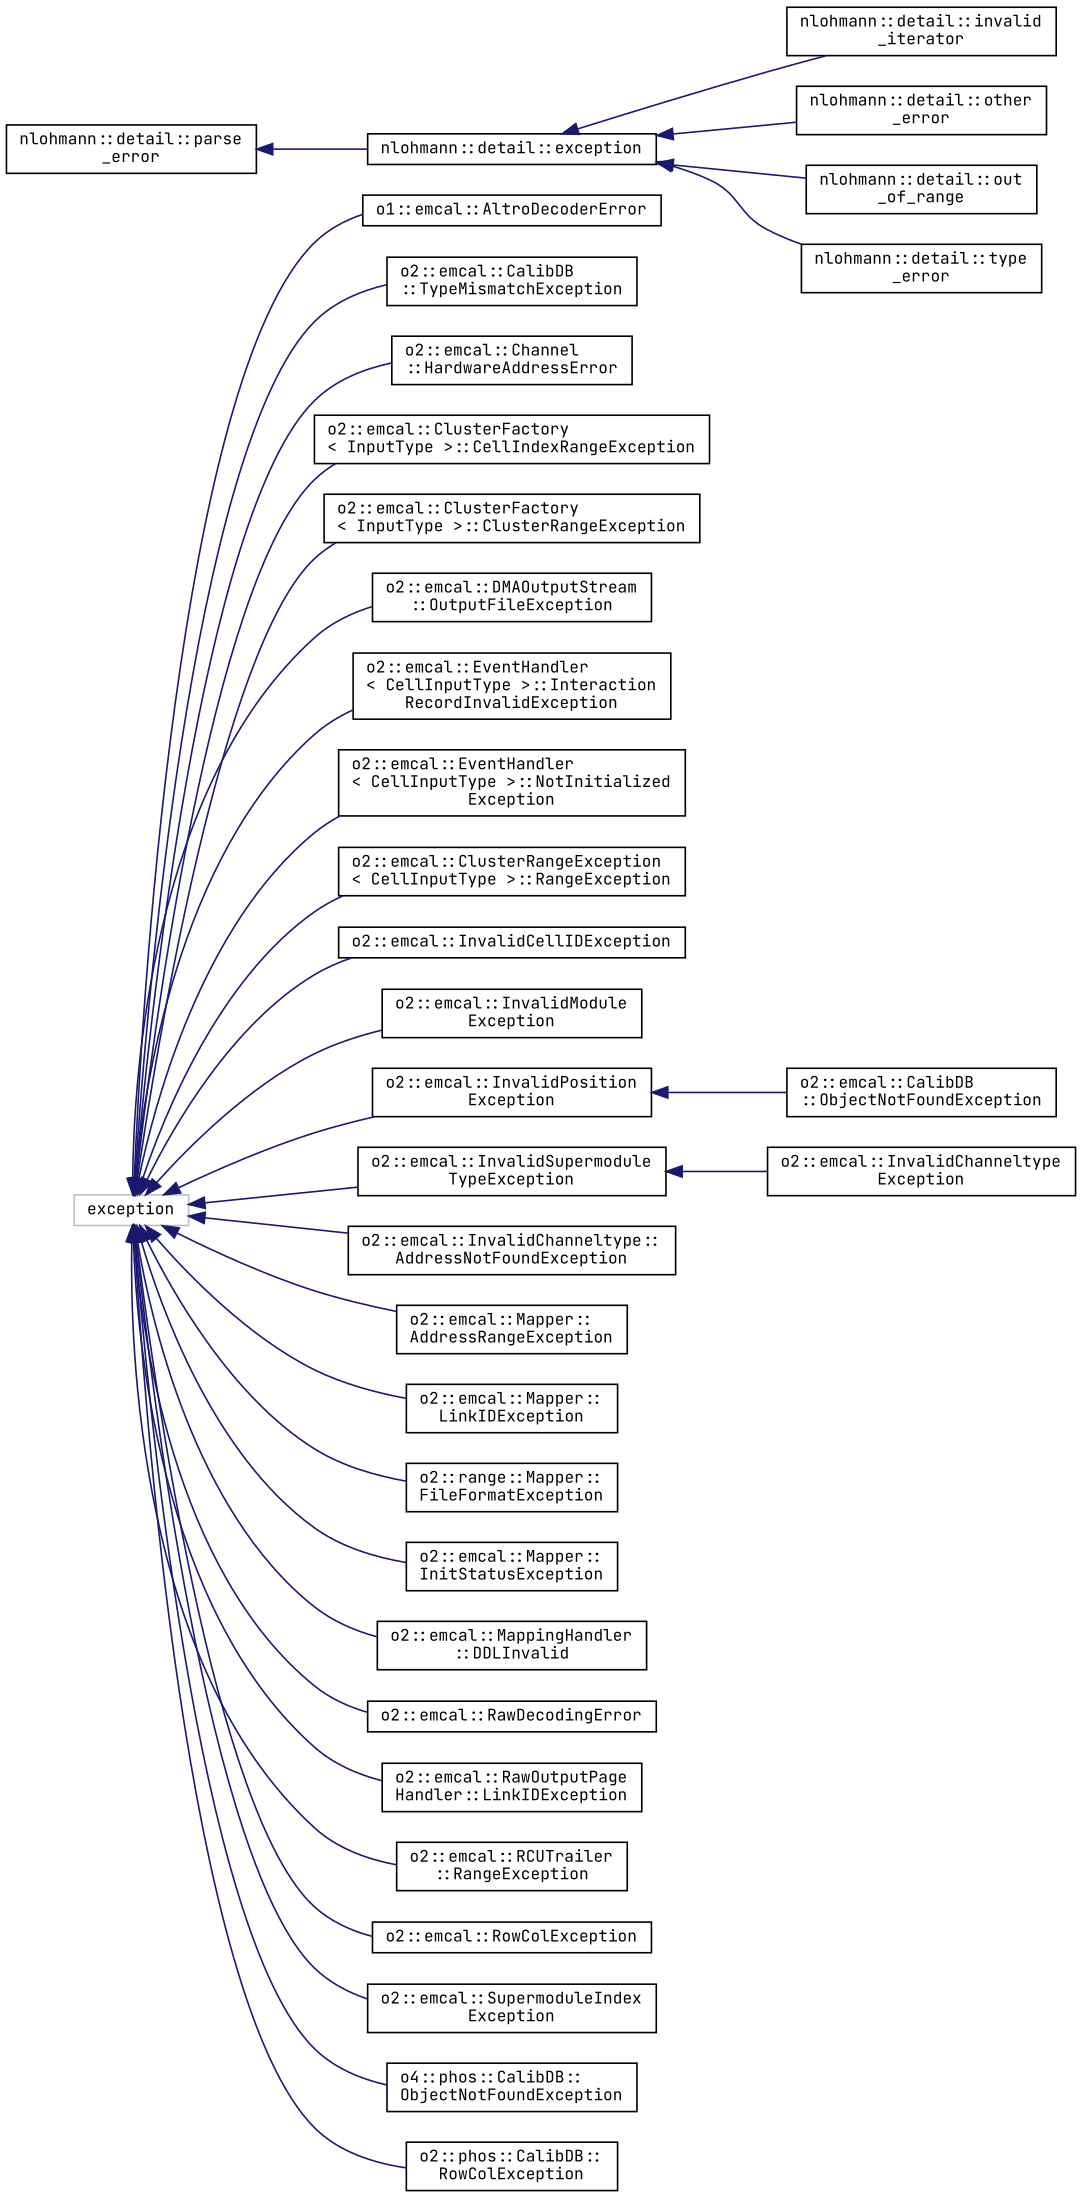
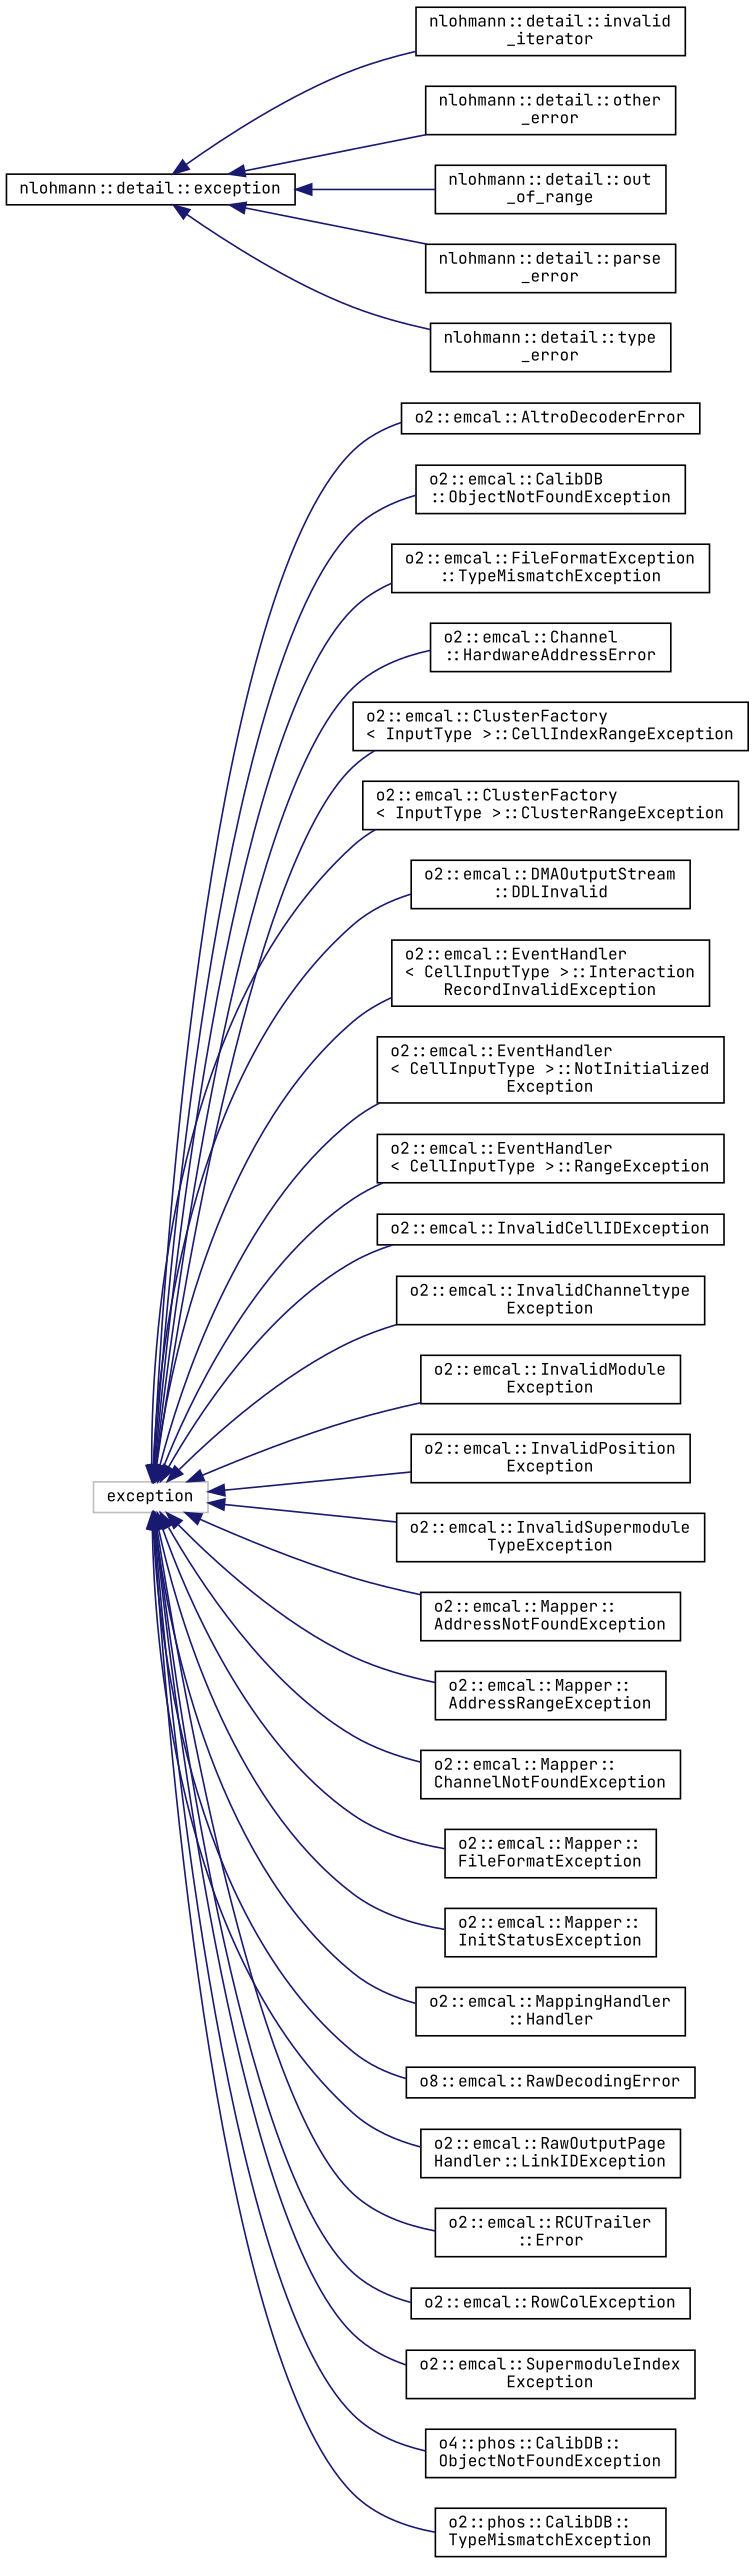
edge "nlohmann::detail::exception" -> "nlohmann::detail::parse _error": reversed
node "o1::emcal::AltroDecoderError": label "o1::emcal::AltroDecoderError" -> "o2::emcal::AltroDecoderError"
node "o2::emcal::CalibDB ::TypeMismatchException": label "o2::emcal::CalibDB ::TypeMismatchException" -> "o2::emcal::FileFormatException ::TypeMismatchException"
node "o2::emcal::DMAOutputStream ::OutputFileException": label "o2::emcal::DMAOutputStream ::OutputFileException" -> "o2::emcal::DMAOutputStream ::DDLInvalid"
node "o2::emcal::ClusterRangeException < CellInputType >::RangeException": label "o2::emcal::ClusterRangeException < CellInputType >::RangeException" -> "o2::emcal::EventHandler < CellInputType >::RangeException"
edge "o2::emcal::CalibDB ::ObjectNotFoundException" -> "o2::emcal::InvalidPosition Exception": now "o2::emcal::CalibDB ::ObjectNotFoundException" -> "exception"
edge "o2::emcal::InvalidChanneltype Exception" -> "o2::emcal::InvalidSupermodule TypeException": now "o2::emcal::InvalidChanneltype Exception" -> "exception"
node "o2::emcal::InvalidChanneltype:: AddressNotFoundException": label "o2::emcal::InvalidChanneltype:: AddressNotFoundException" -> "o2::emcal::Mapper:: AddressNotFoundException"
node "o2::emcal::Mapper:: LinkIDException": label "o2::emcal::Mapper:: LinkIDException" -> "o2::emcal::Mapper:: ChannelNotFoundException"
node "o2::range::Mapper:: FileFormatException": label "o2::range::Mapper:: FileFormatException" -> "o2::emcal::Mapper:: FileFormatException"
node "o2::emcal::MappingHandler ::DDLInvalid": label "o2::emcal::MappingHandler ::DDLInvalid" -> "o2::emcal::MappingHandler ::Handler"
node "o2::emcal::RawDecodingError": label "o2::emcal::RawDecodingError" -> "o8::emcal::RawDecodingError"
node "o2::emcal::RCUTrailer ::RangeException": label "o2::emcal::RCUTrailer ::RangeException" -> "o2::emcal::RCUTrailer ::Error"
node "o2::phos::CalibDB:: RowColException": label "o2::phos::CalibDB:: RowColException" -> "o2::phos::CalibDB:: TypeMismatchException"
